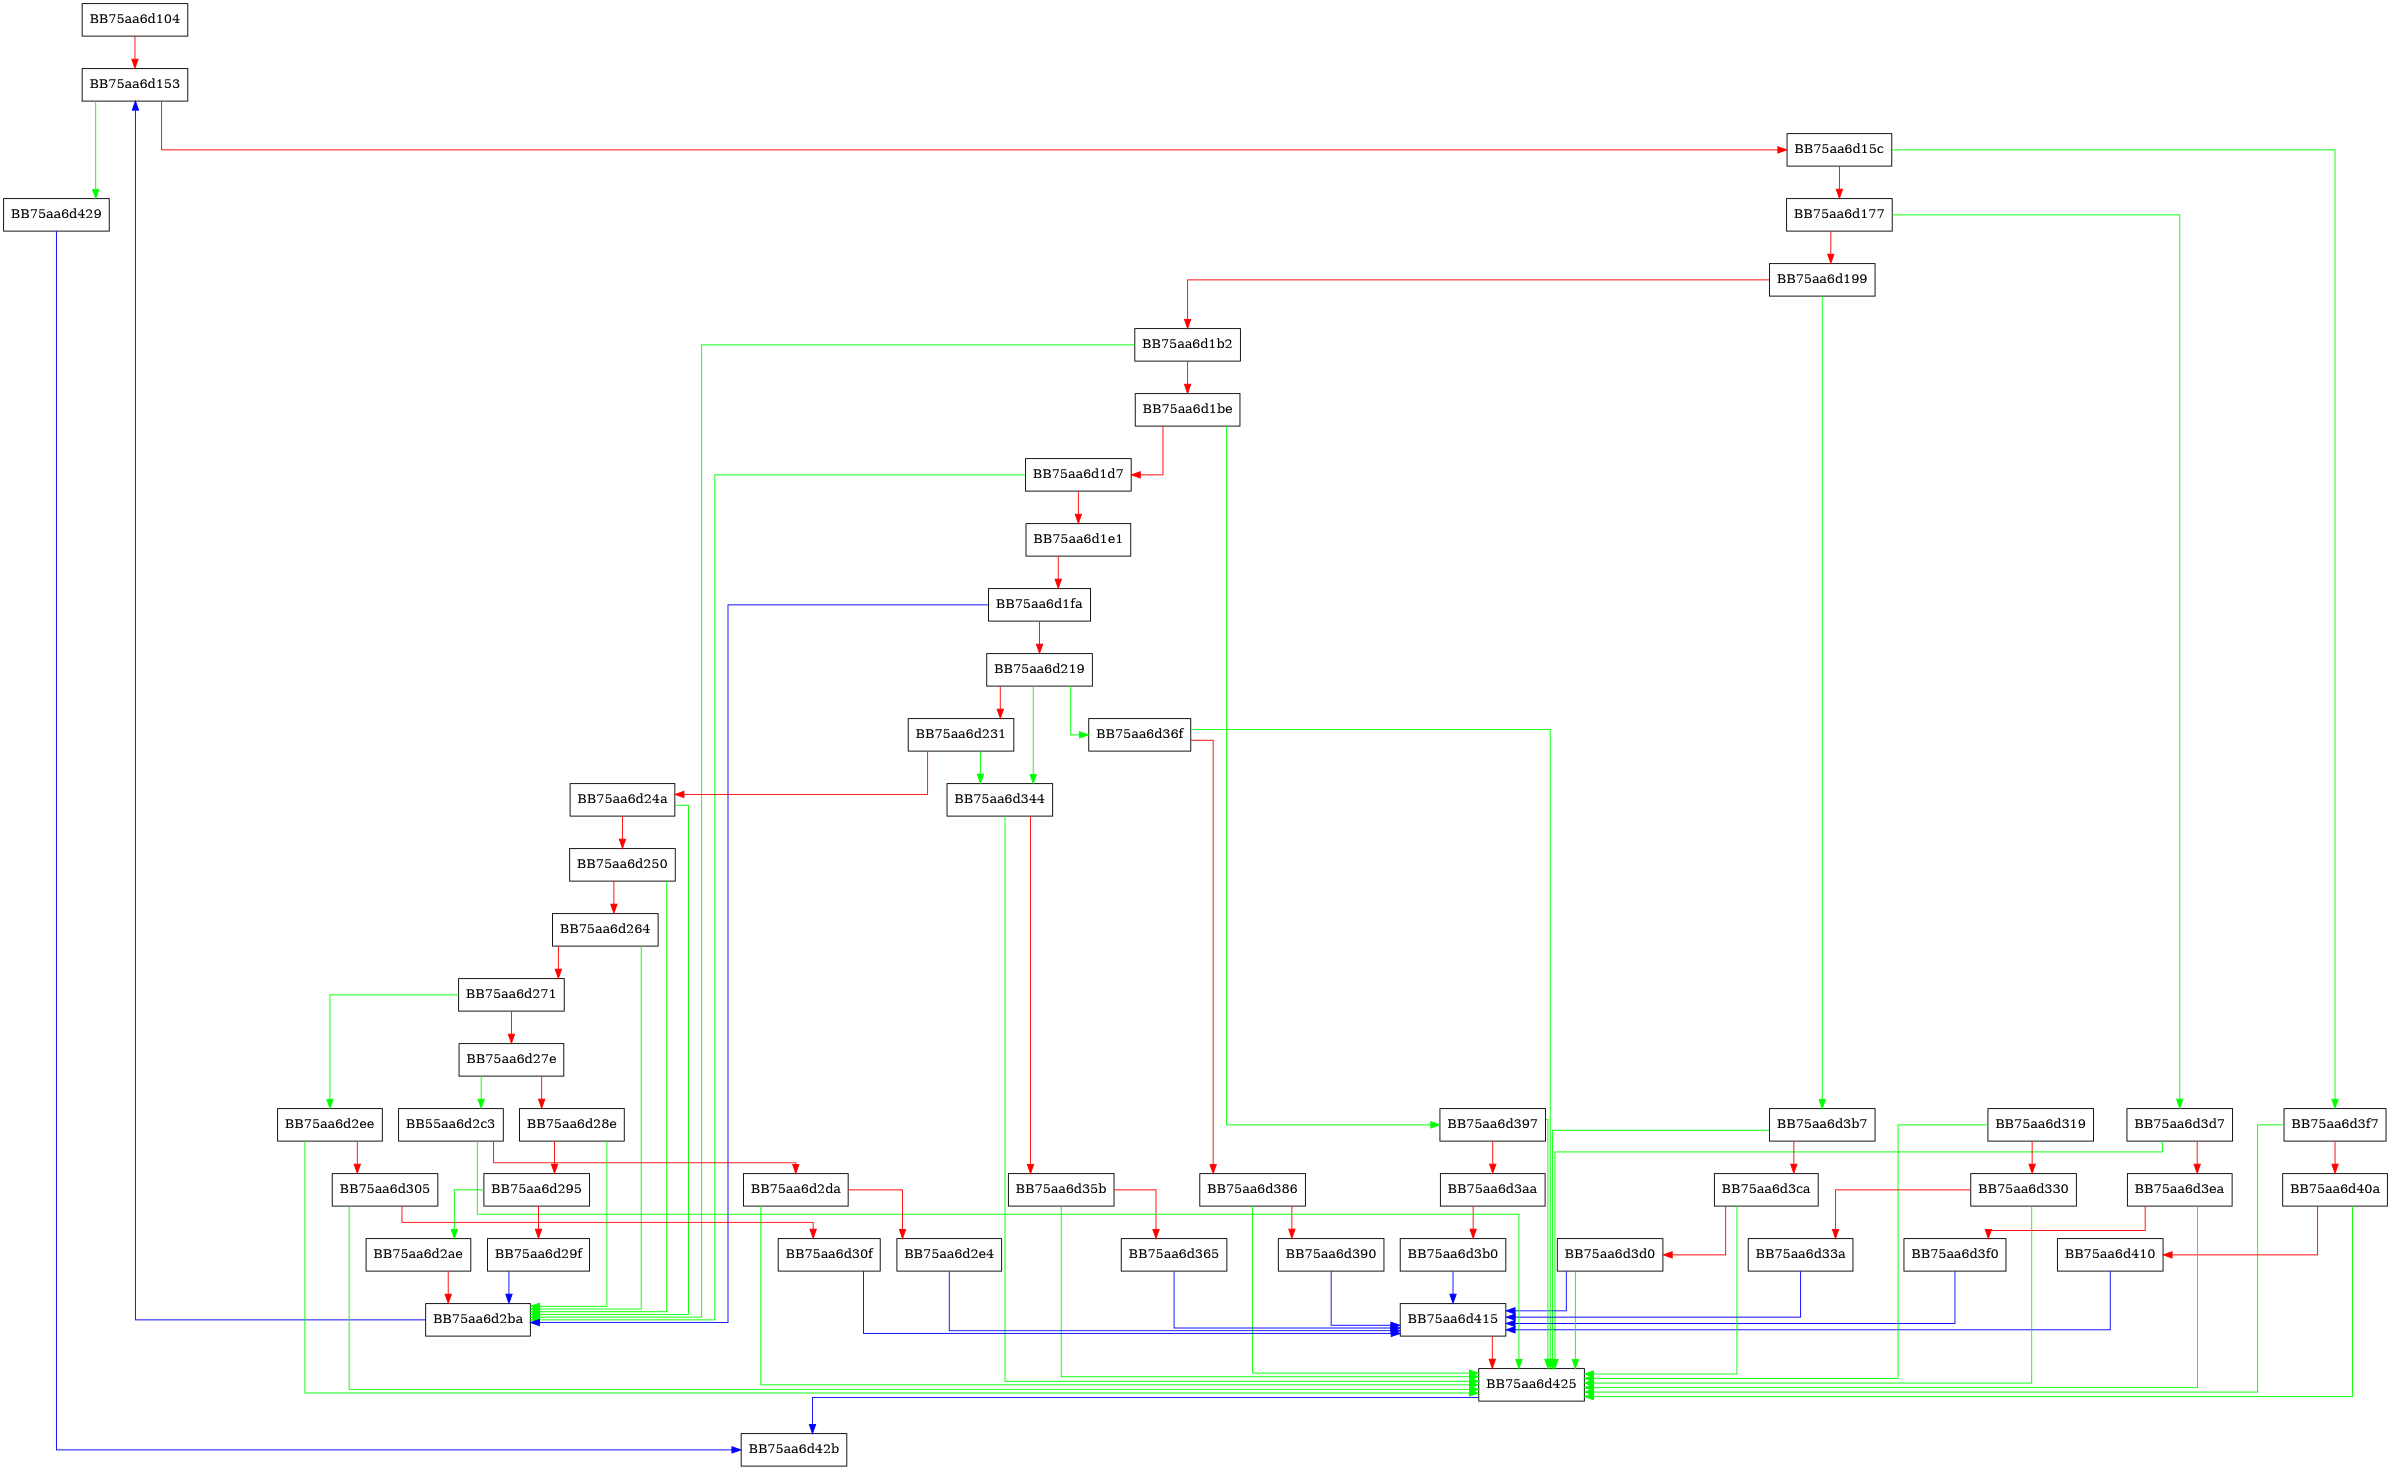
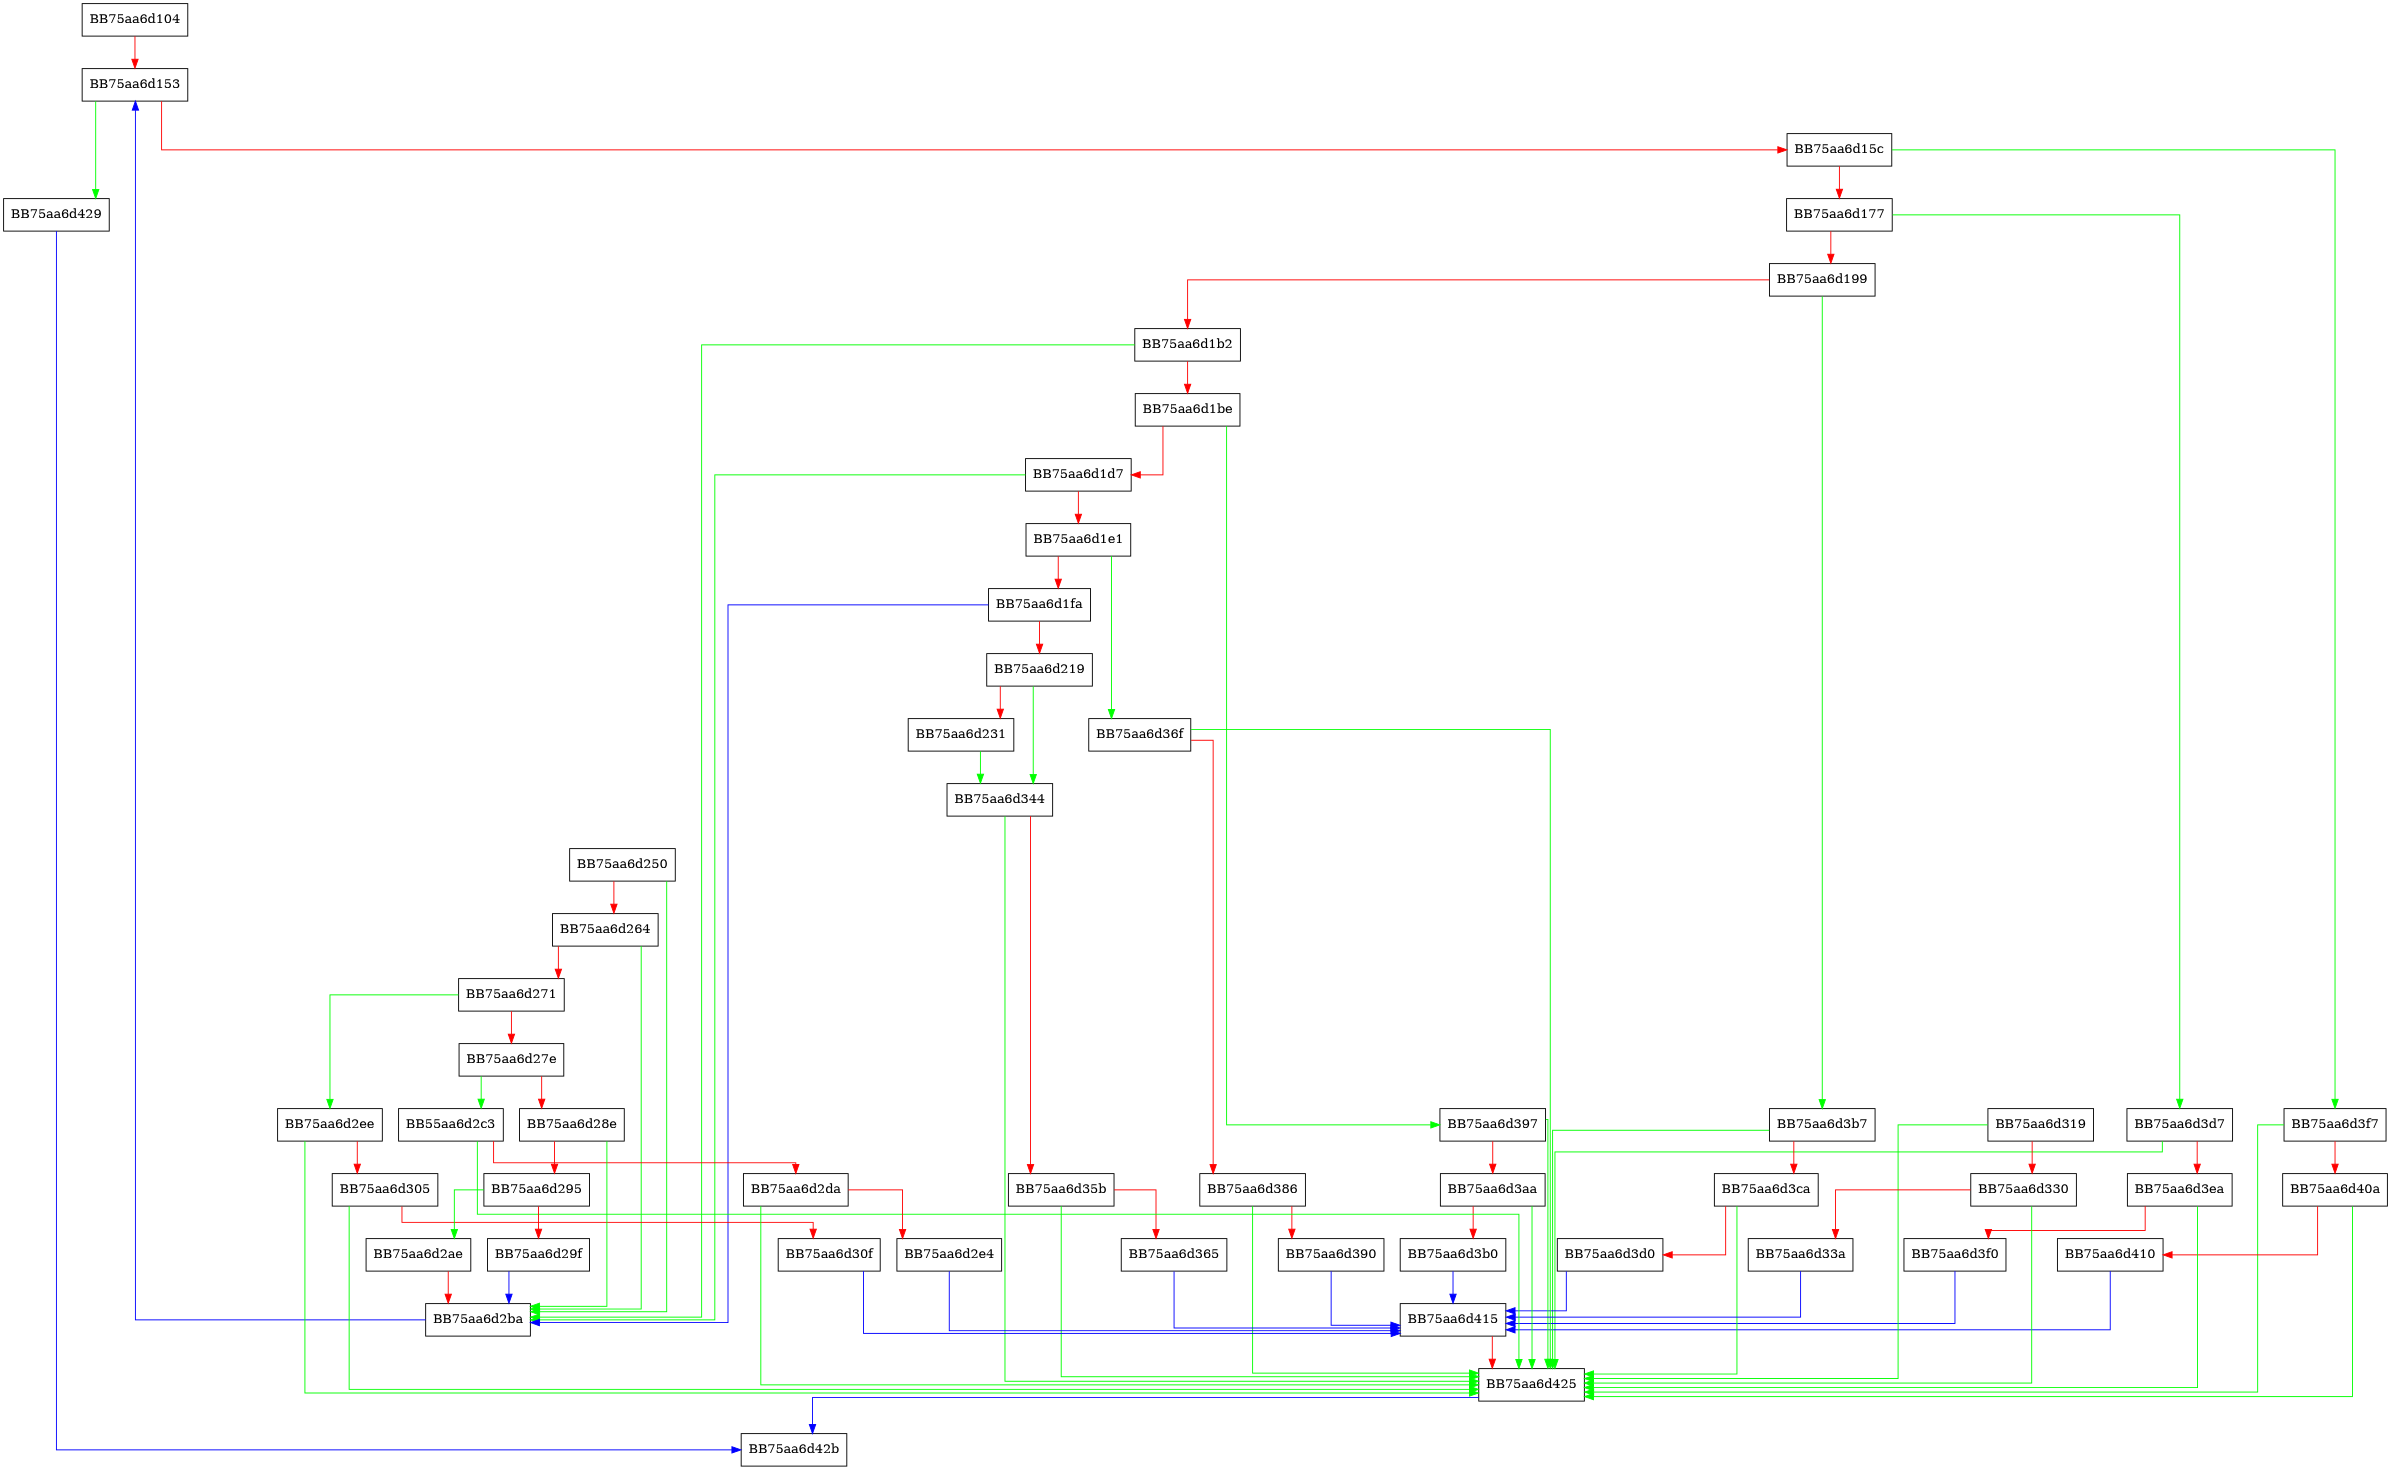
edge "BB75aa6d219" -> "BB75aa6d36f": now "BB75aa6d1e1" -> "BB75aa6d36f"
node "BB75aa6d24a": removed
edge "BB75aa6d3d0" -> "BB75aa6d425": now "BB75aa6d3aa" -> "BB75aa6d425"
